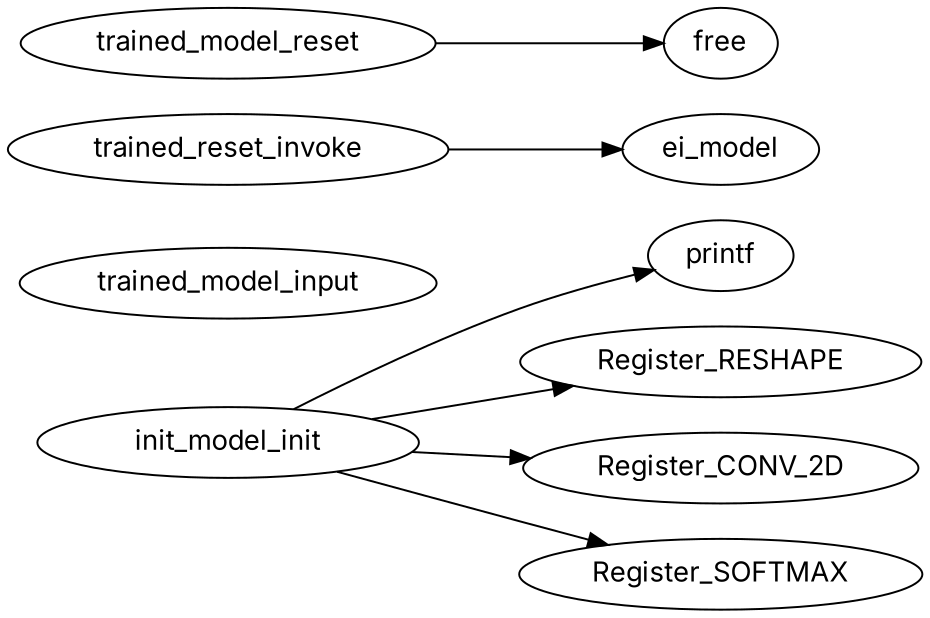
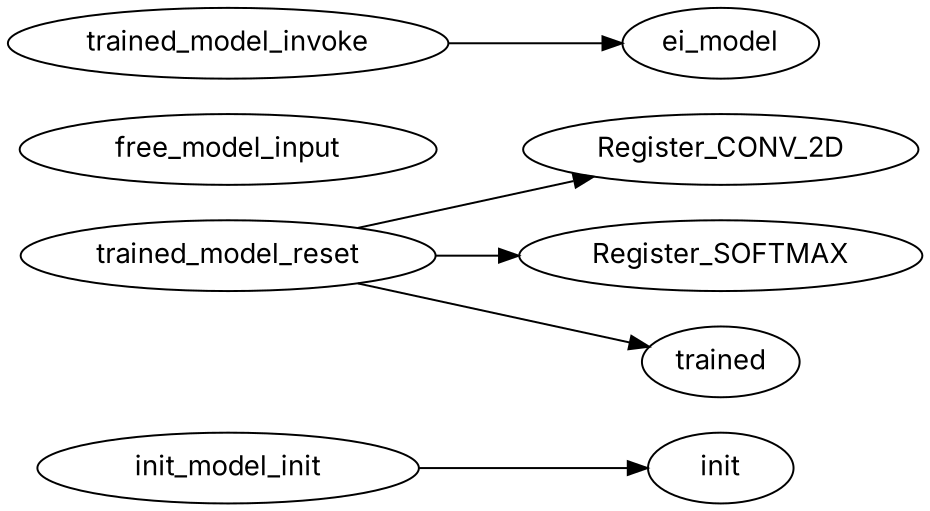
node "free": label "free" -> "trained"
node "trained_reset_invoke": label "trained_reset_invoke" -> "trained_model_invoke"
node "printf": label "printf" -> "init"
node "trained_model_input": label "trained_model_input" -> "free_model_input"
node "Register_RESHAPE": removed
edge "init_model_init" -> "Register_CONV_2D": now "trained_model_reset" -> "Register_CONV_2D"
edge "init_model_init" -> "Register_SOFTMAX": now "trained_model_reset" -> "Register_SOFTMAX"
